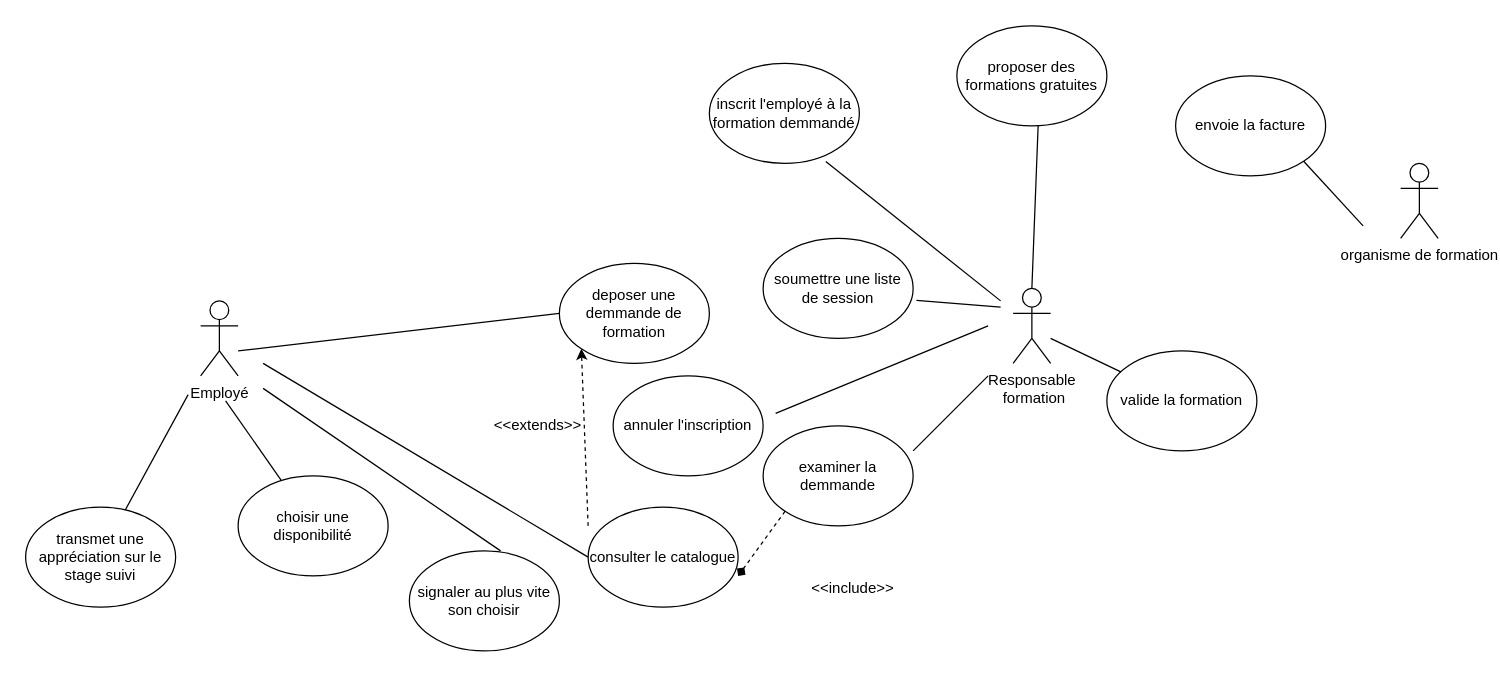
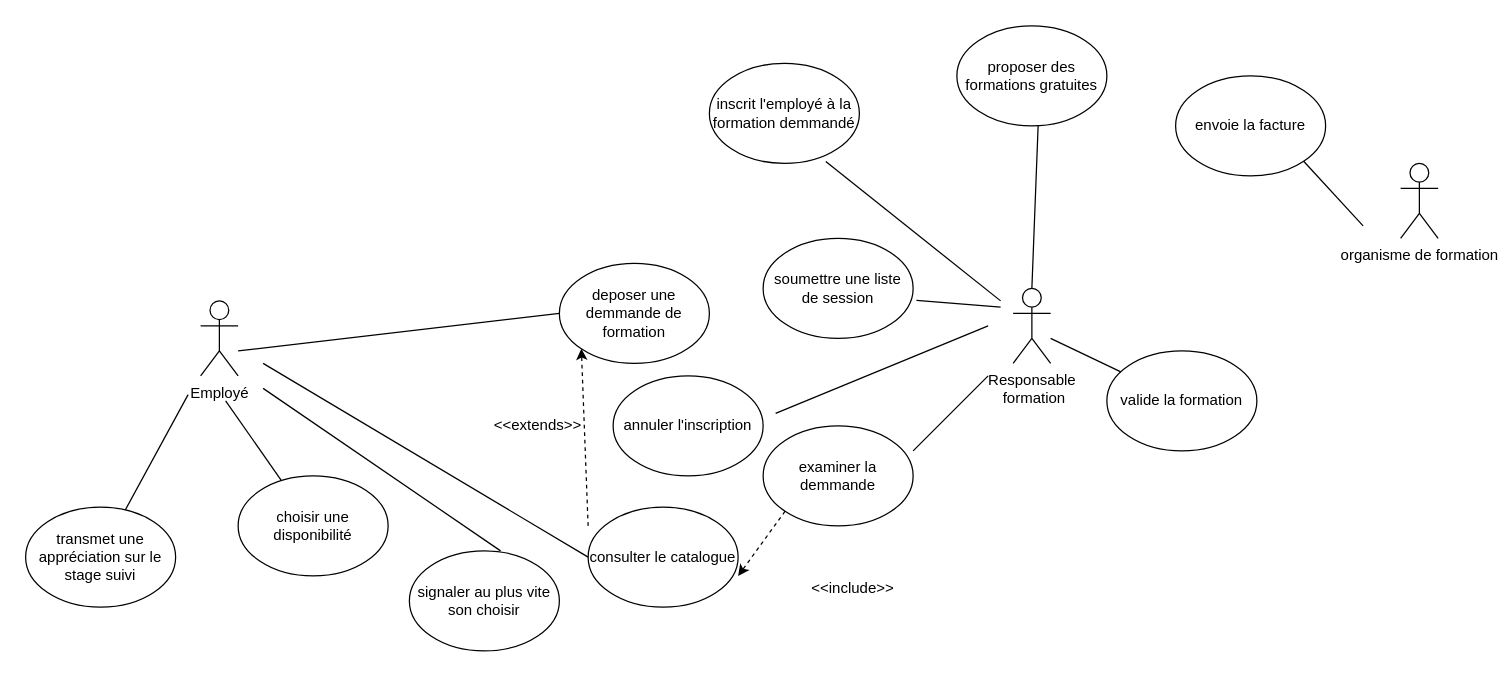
edge "examiner la demmande" -> "consulter le catalogue": arrowhead diamond -> classic
